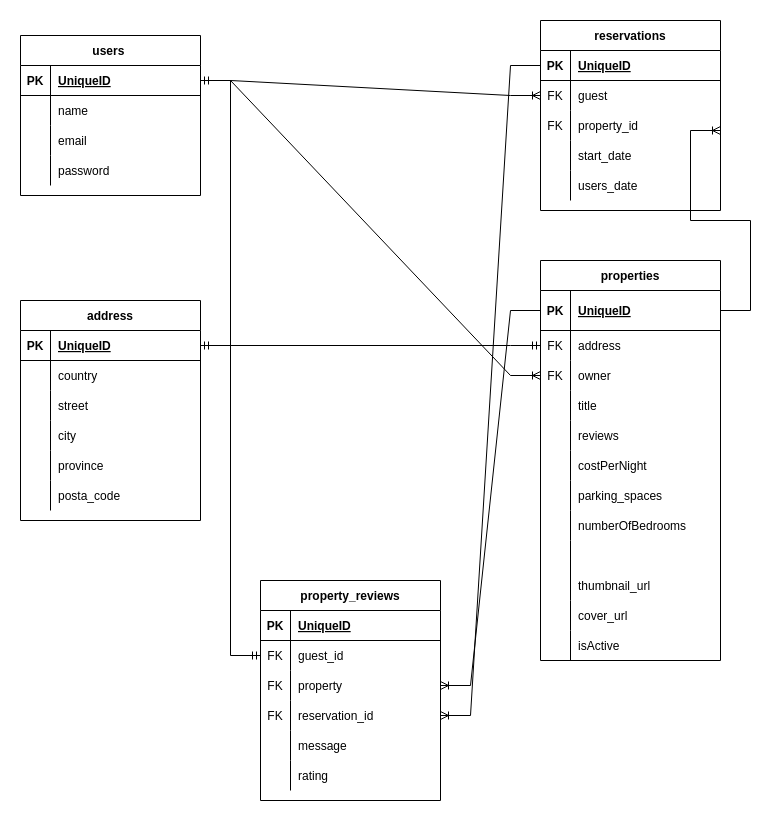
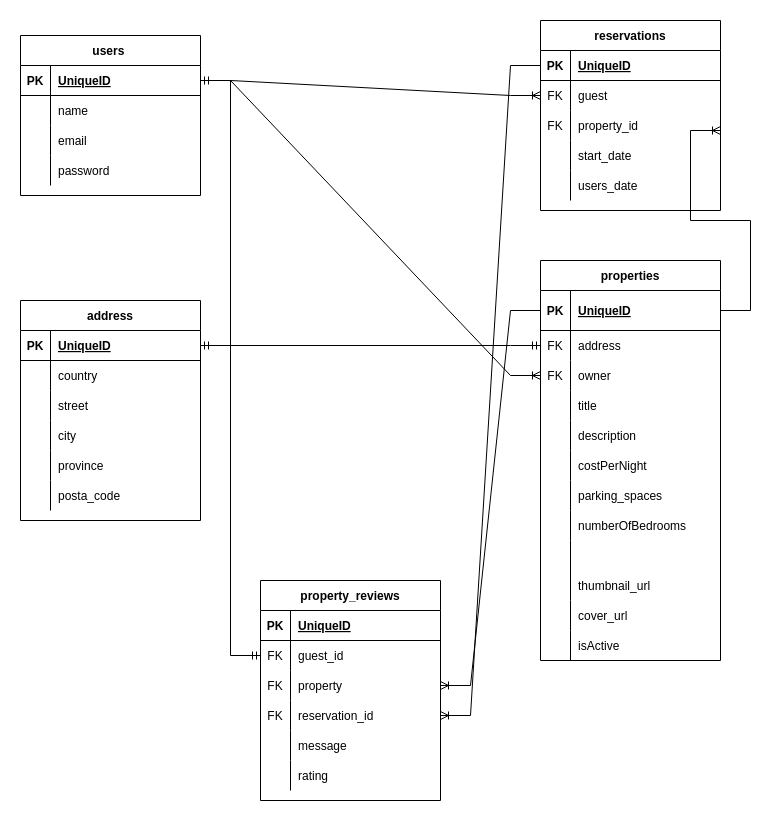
node "reviews": label "reviews" -> "description"
